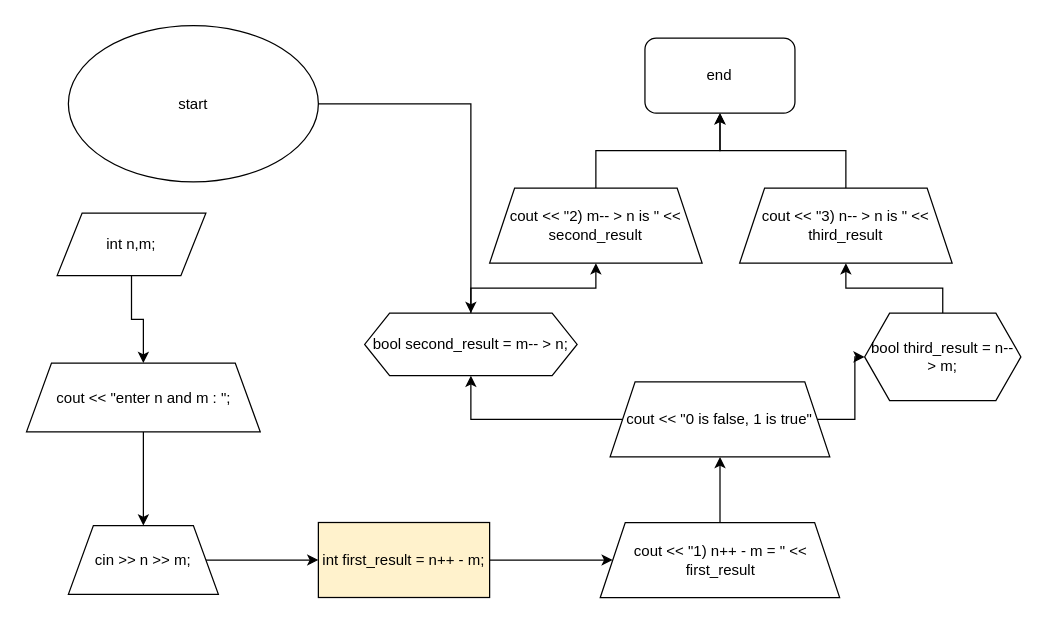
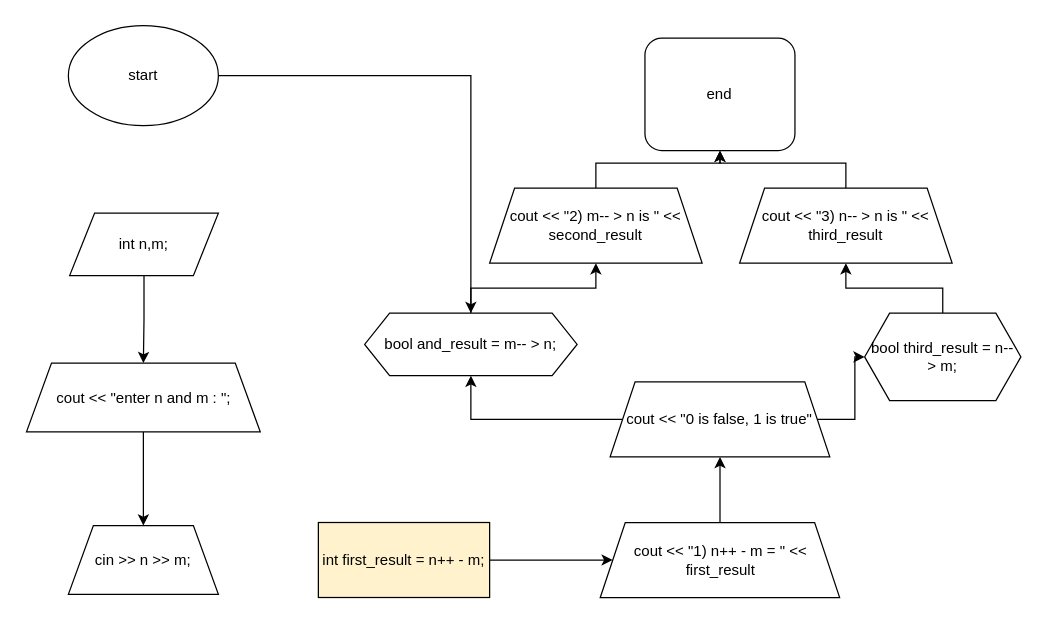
node "end": size 150x75 -> 150x113
node "start": size 250x156 -> 150x100
node "int n,m;": moved (131, 244) -> (144, 244)
node "bool second_result = m-- > n;": label "bool second_result = m-- > n;" -> "bool and_result = m-- > n;"
edge "cin >> n >> m;" -> "int first_result = n++ - m;": removed
